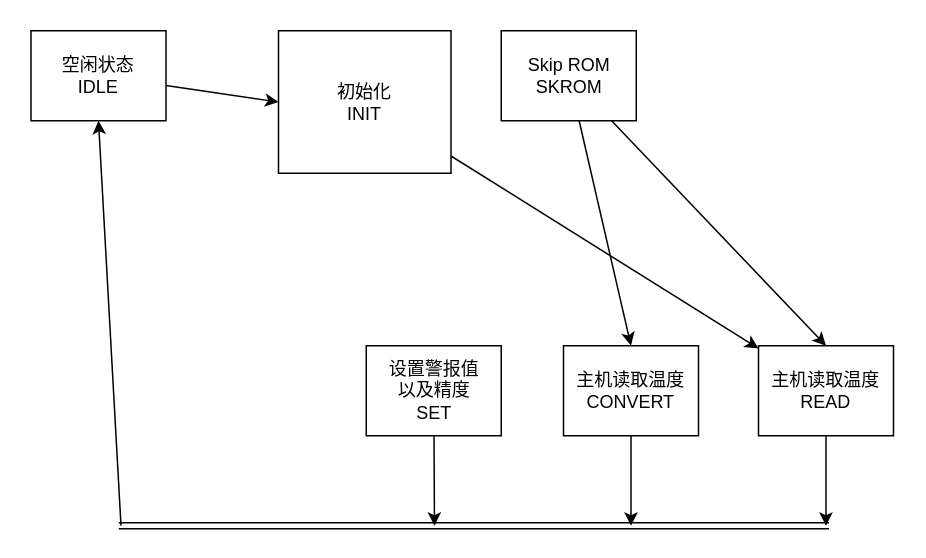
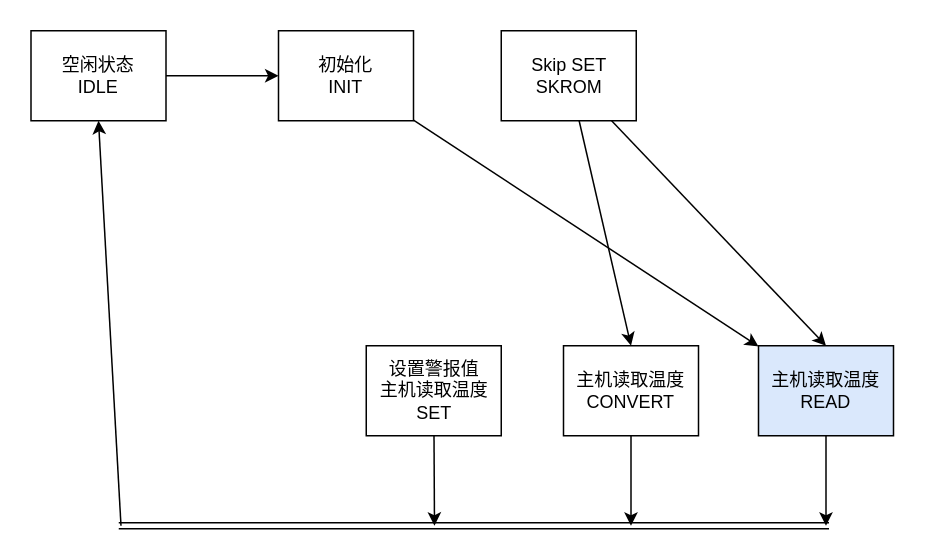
node "Skip ROM SKROM": label "Skip ROM SKROM" -> "Skip SET SKROM"
node "初始化 INIT": size 173x143 -> 135x90
node "设置警报值 以及精度 SET": label "设置警报值 以及精度 SET" -> "设置警报值 主机读取温度 SET"
node "主机读取温度 READ": fillcolor #ffffff -> #dae8fc
